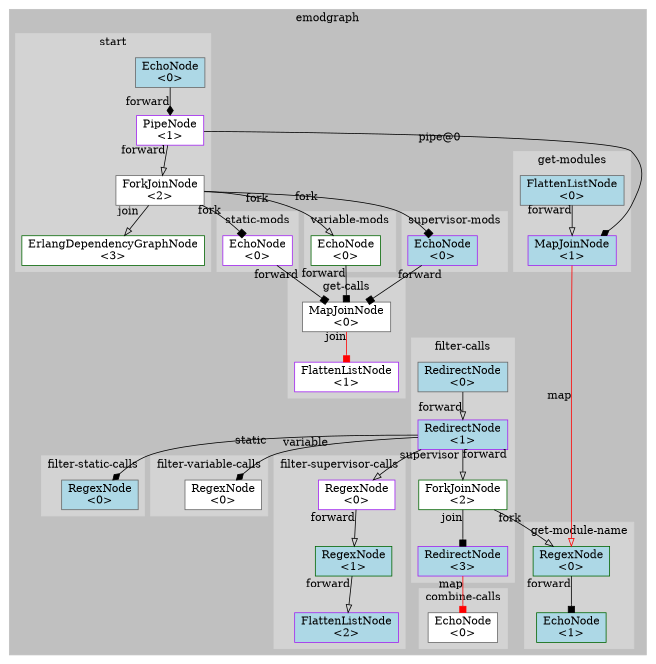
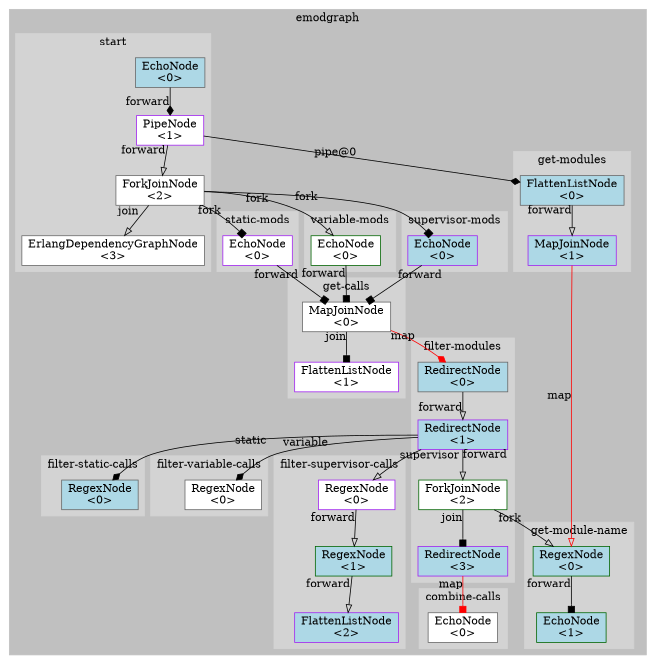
edge "PipeNode <1>" -> "MapJoinNode <1>": now "PipeNode <1>" -> "FlattenListNode <0>"
node "ErlangDependencyGraphNode <3>": color darkgreen -> gray40
edge "MapJoinNode <0>" -> "FlattenListNode <1>": color red -> black
edge "MapJoinNode <0>" -> "RedirectNode <0>": added, label "map"
cluster "filter-calls": label "filter-calls" -> "filter-modules"
